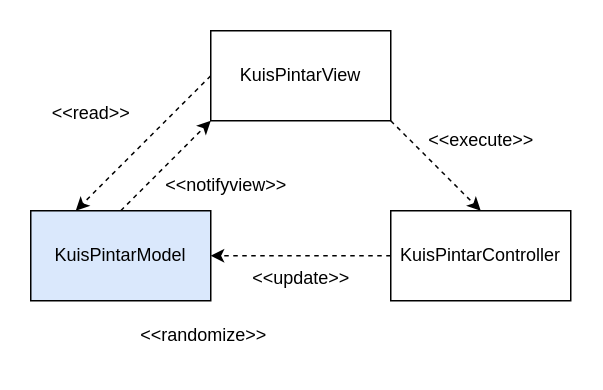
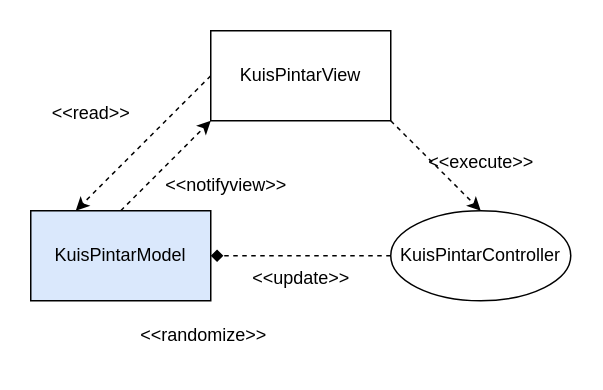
node "<<execute>>": moved (481, 140) -> (481, 163)
edge "KuisPintarController" -> "KuisPintarModel": arrowhead classic -> diamond
node "KuisPintarController": shape rectangle -> ellipse
